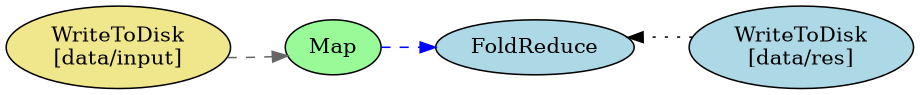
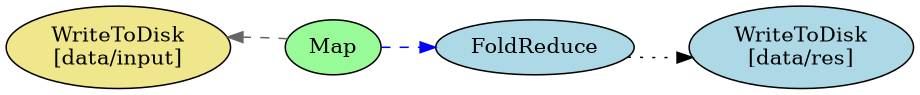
edge "WriteToDisk [data/res]" -> "FoldReduce": reversed
edge "WriteToDisk [data/input]" -> "Map": reversed
